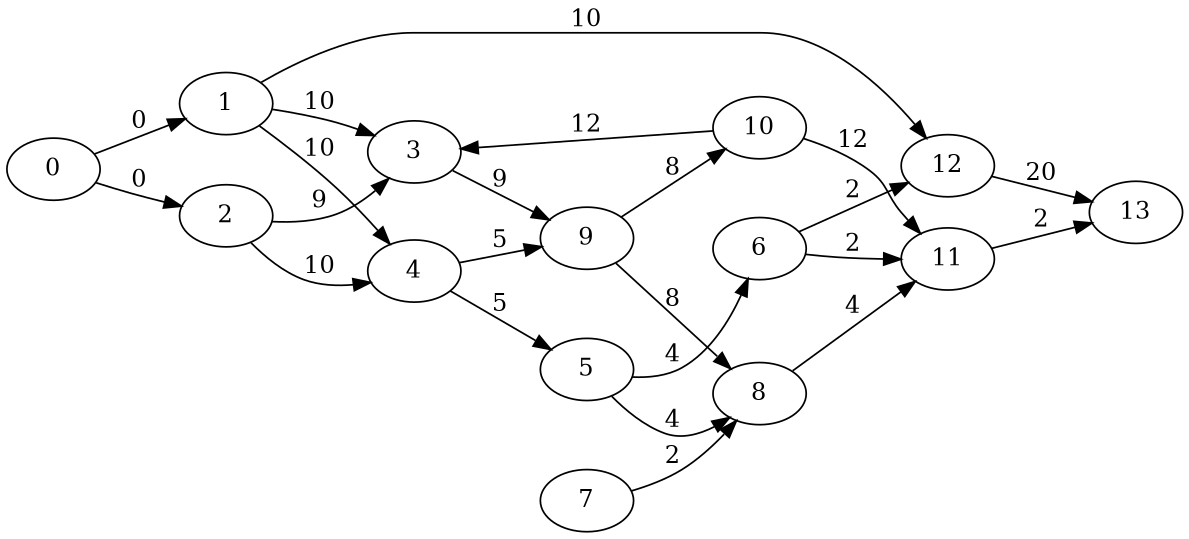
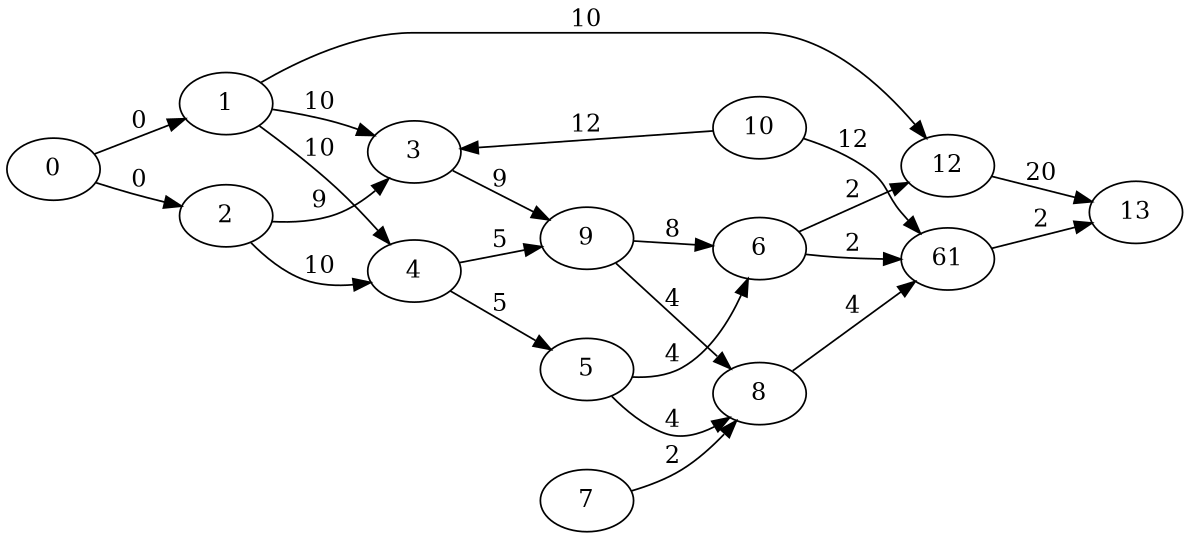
edge "9" -> "10": now "9" -> "6"
node "11": label "11" -> "61"
edge "9" -> "8": label "8" -> "4"
